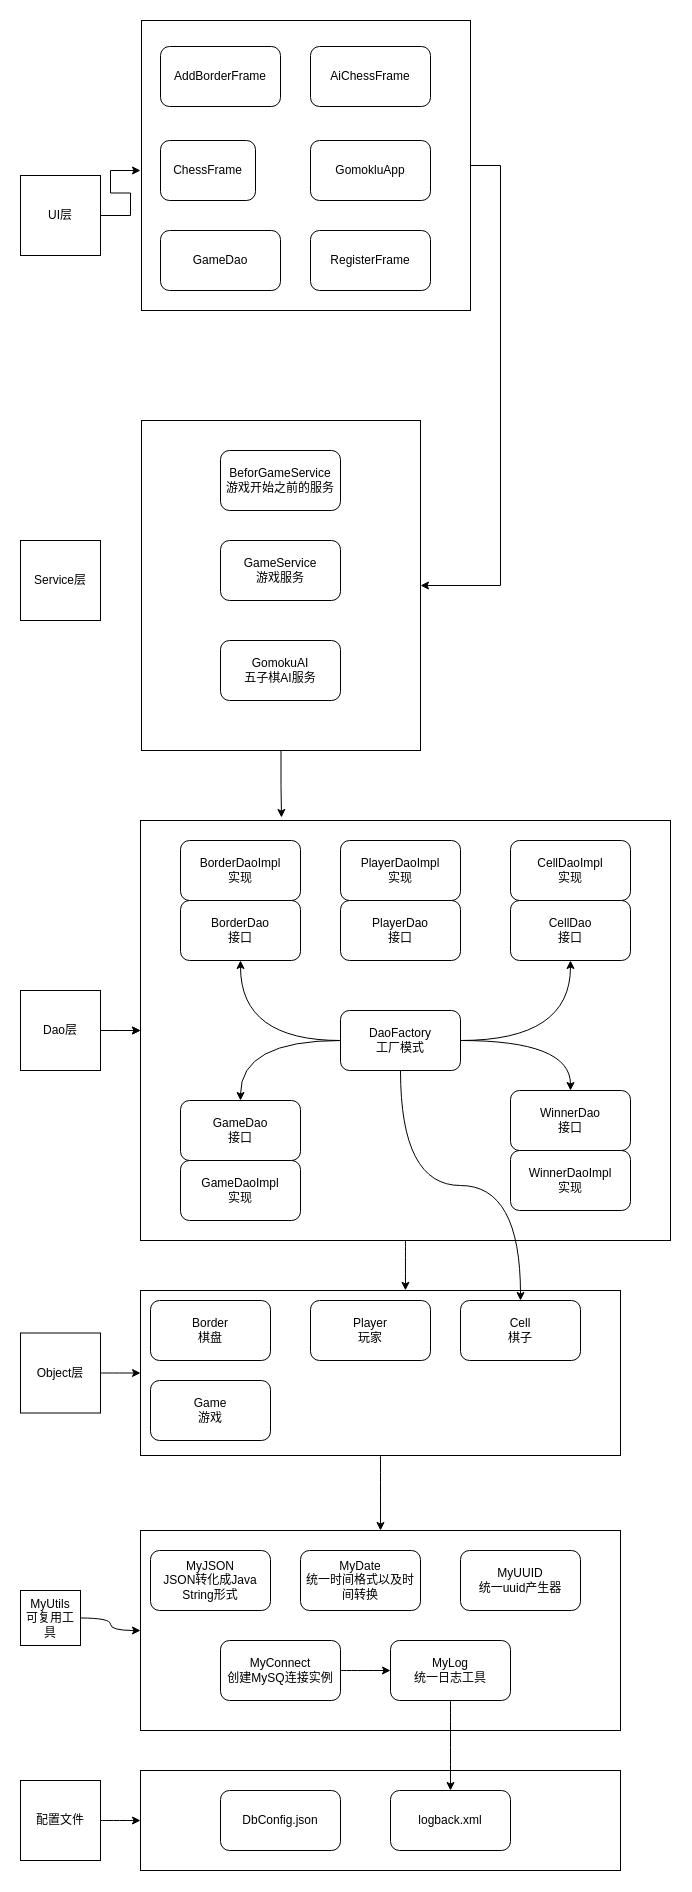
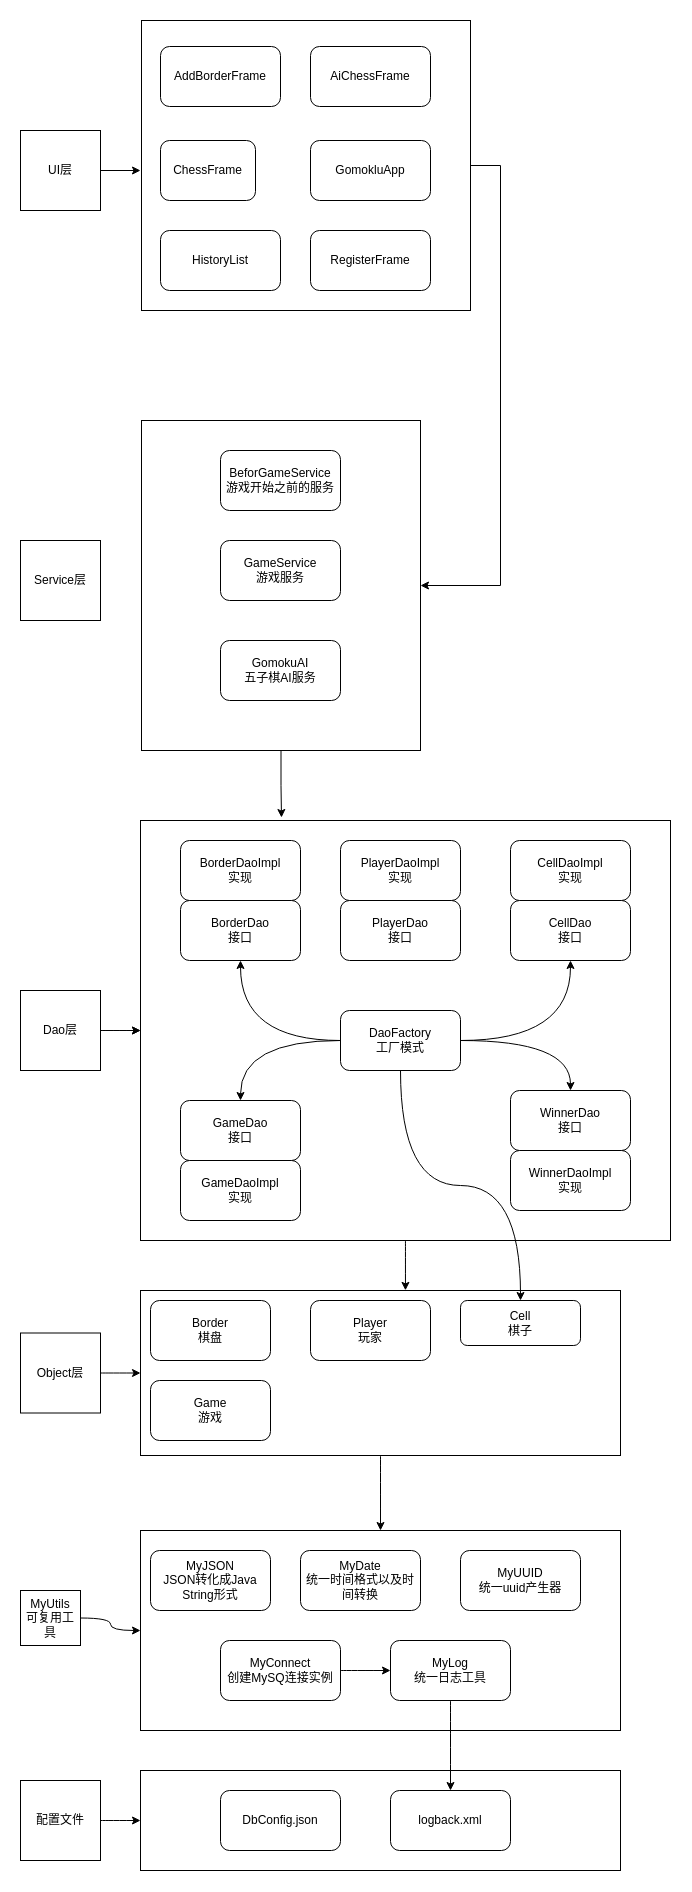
node "UI层": moved (61, 216) -> (61, 171)
node "GameDao": label "GameDao" -> "HistoryList"
node "Cell 棋子": size 120x60 -> 120x45
